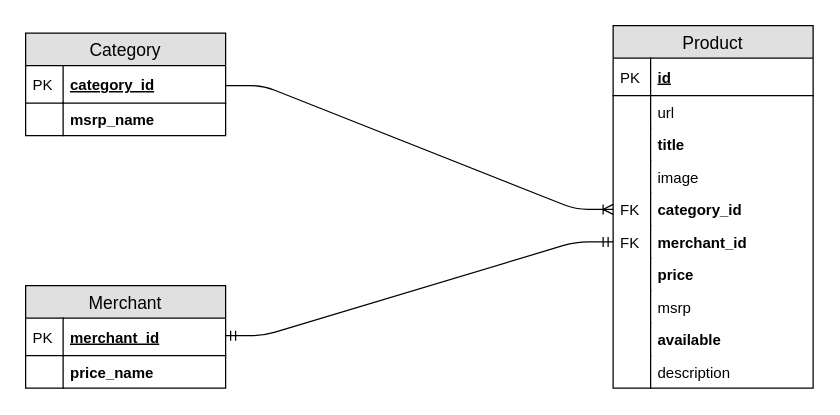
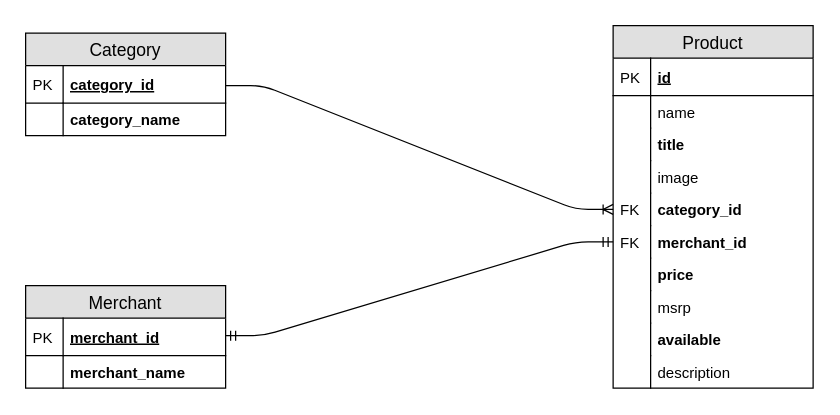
node "url": label "url" -> "name"
node "msrp_name": label "msrp_name" -> "category_name"
node "price_name": label "price_name" -> "merchant_name"
